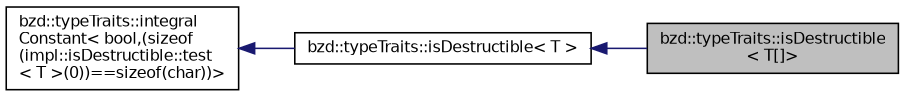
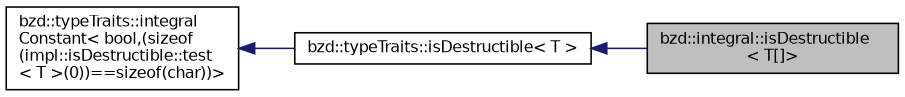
node "bzd::typeTraits::isDestructible < T[]>": label "bzd::typeTraits::isDestructible < T[]>" -> "bzd::integral::isDestructible < T[]>"
